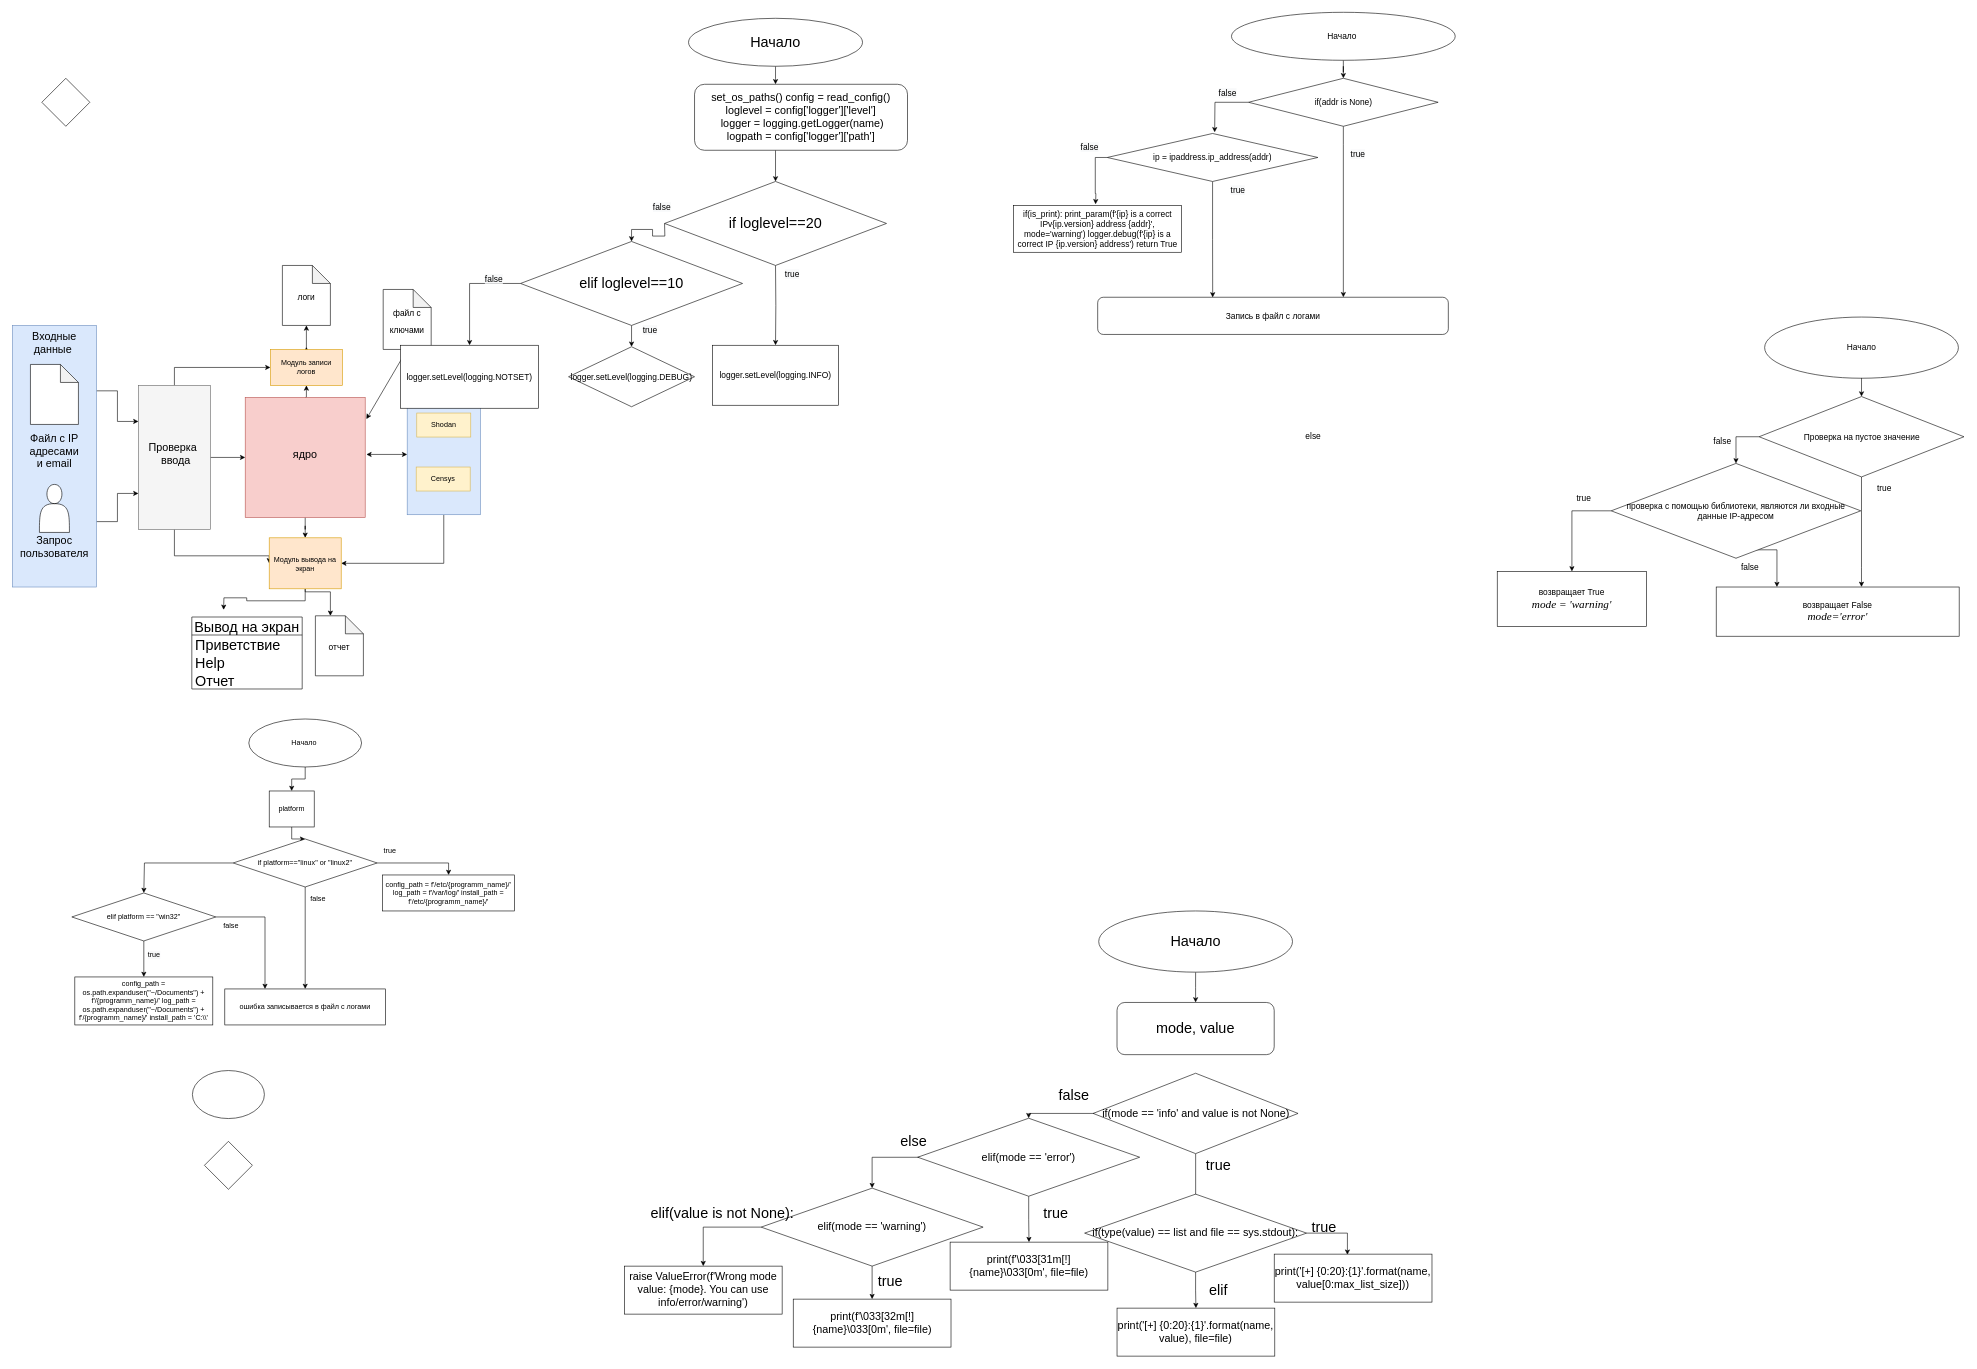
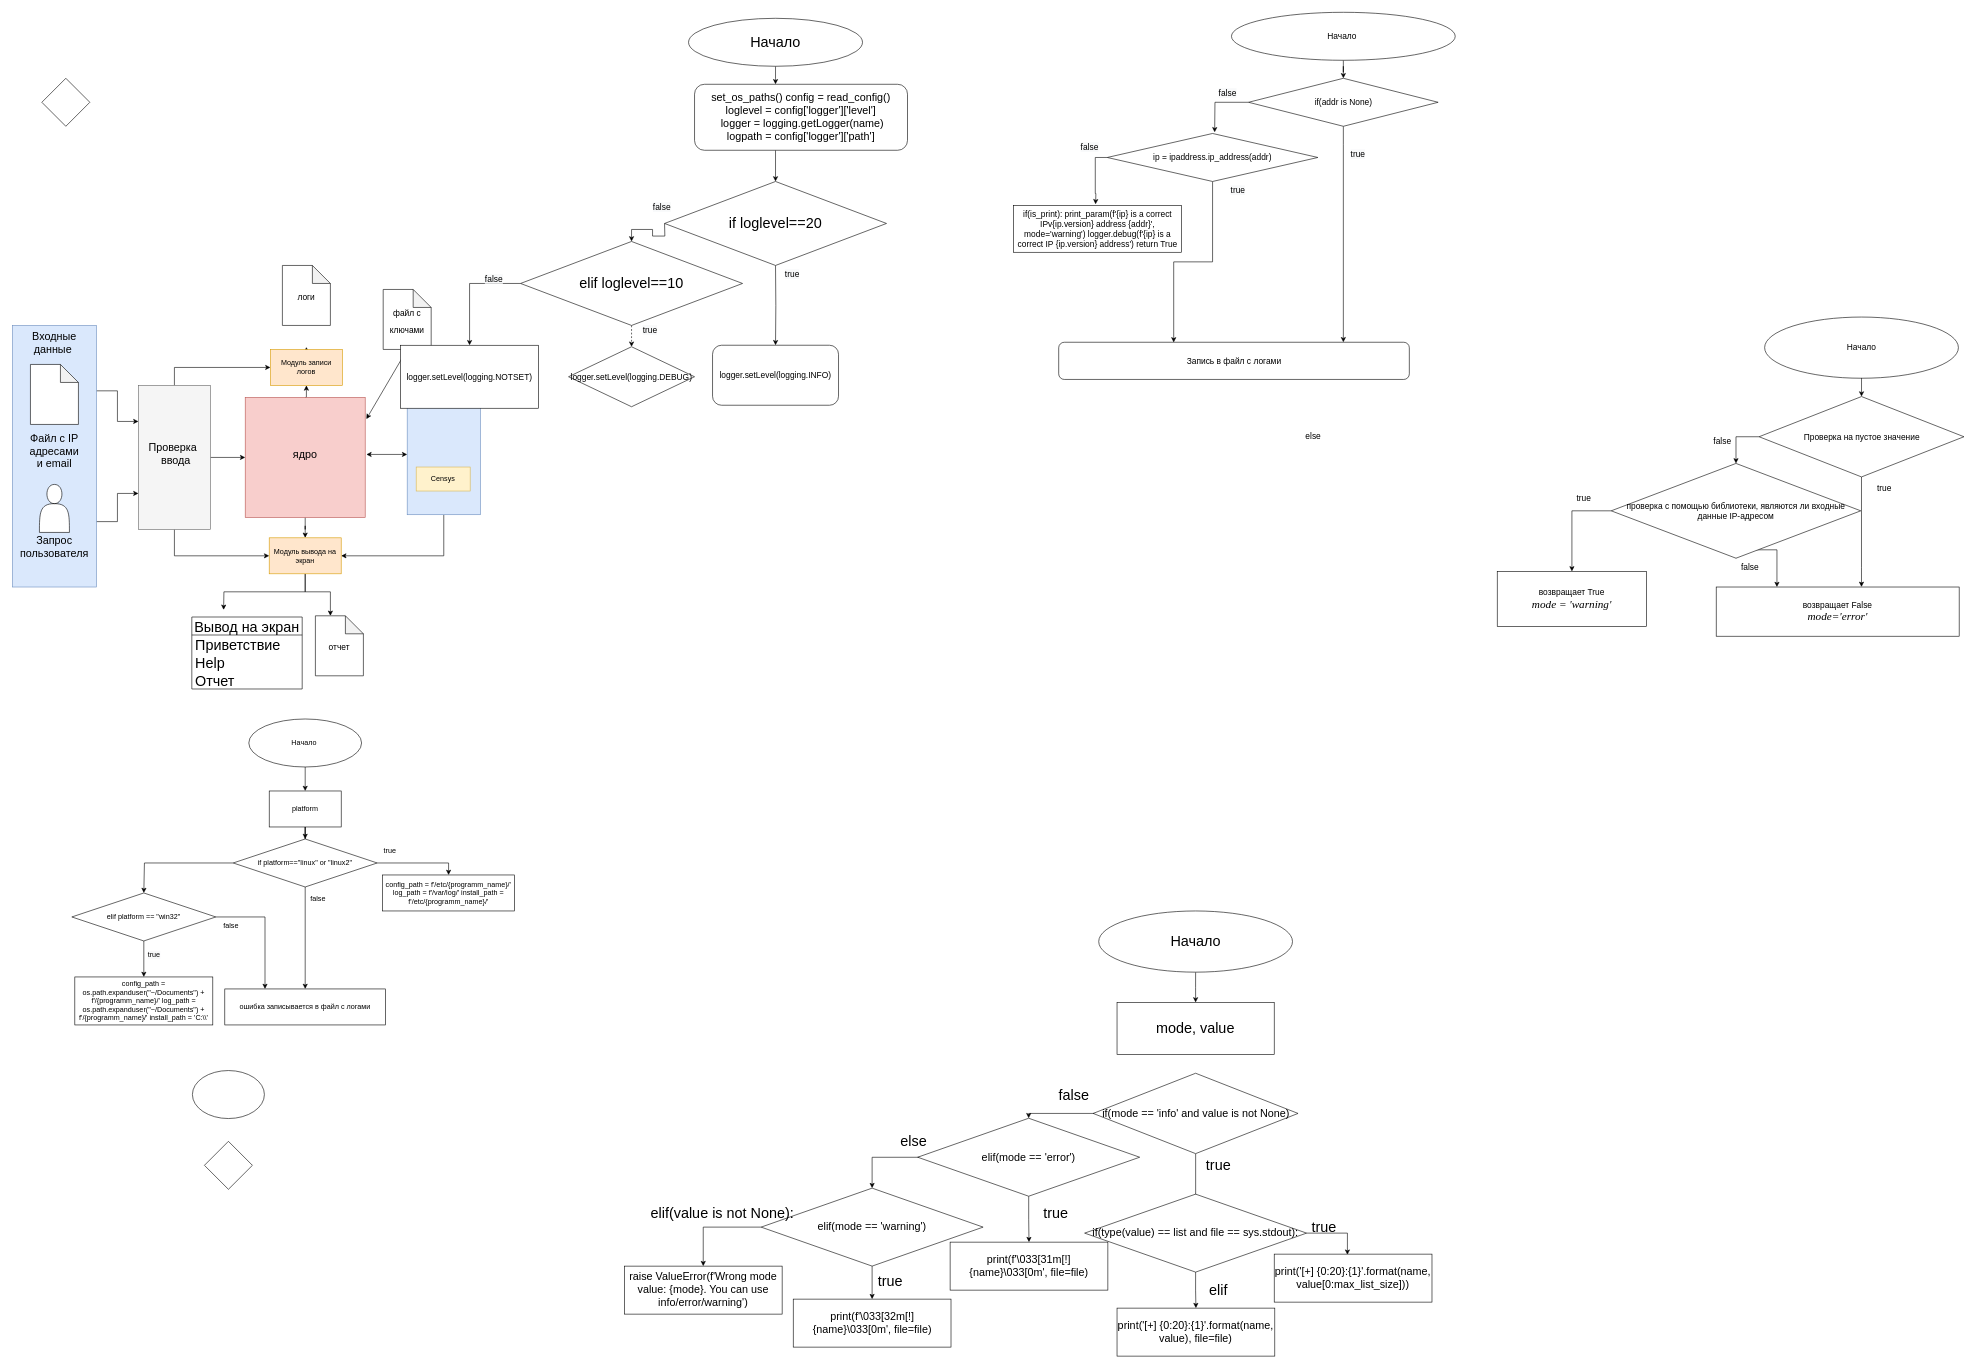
node "Запись в файл с логами": moved (1273, 316) -> (1234, 361)
edge "elif loglevel==10" -> "logger.setLevel(logging.DEBUG)": style solid -> dashed
edge "Модуль записи логов" -> "логи": removed
node "logger.setLevel(logging.INFO)": shape rectangle -> rounded rectangle
node "Shodan": removed
node "Модуль вывода на экран": size 72x51 -> 72x36
node "platform": size 45x36 -> 72x36
node "mode, value": shape rounded rectangle -> rectangle
